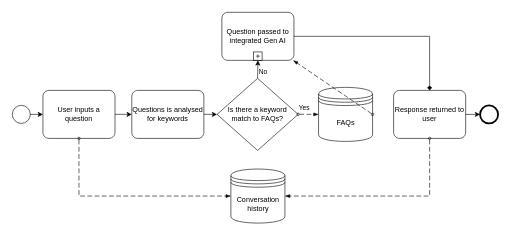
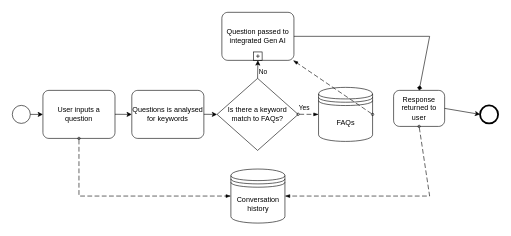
node "Response returned to user": size 72x48 -> 51x36
